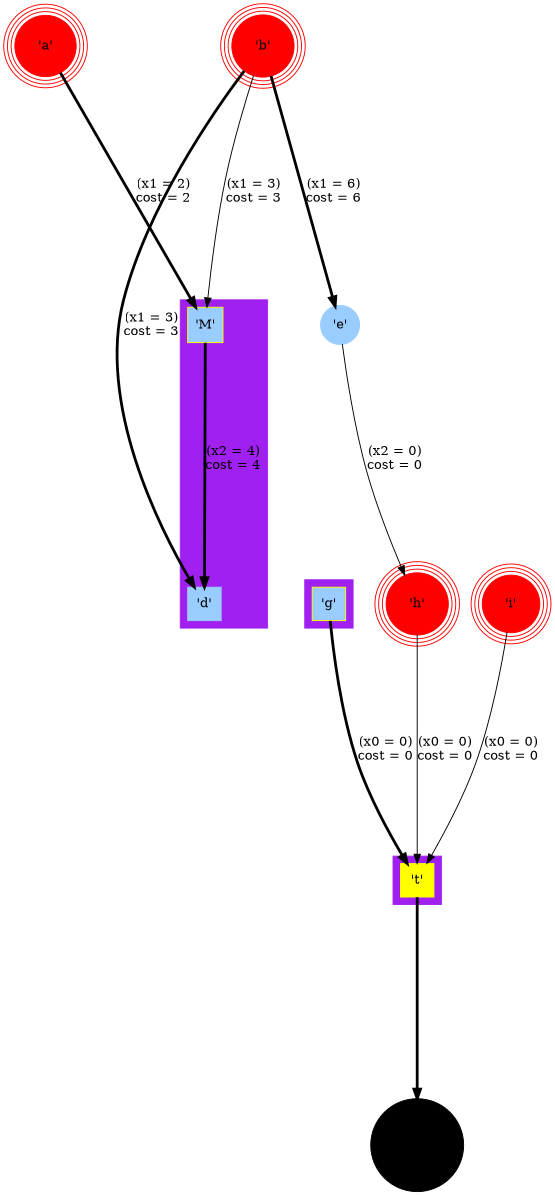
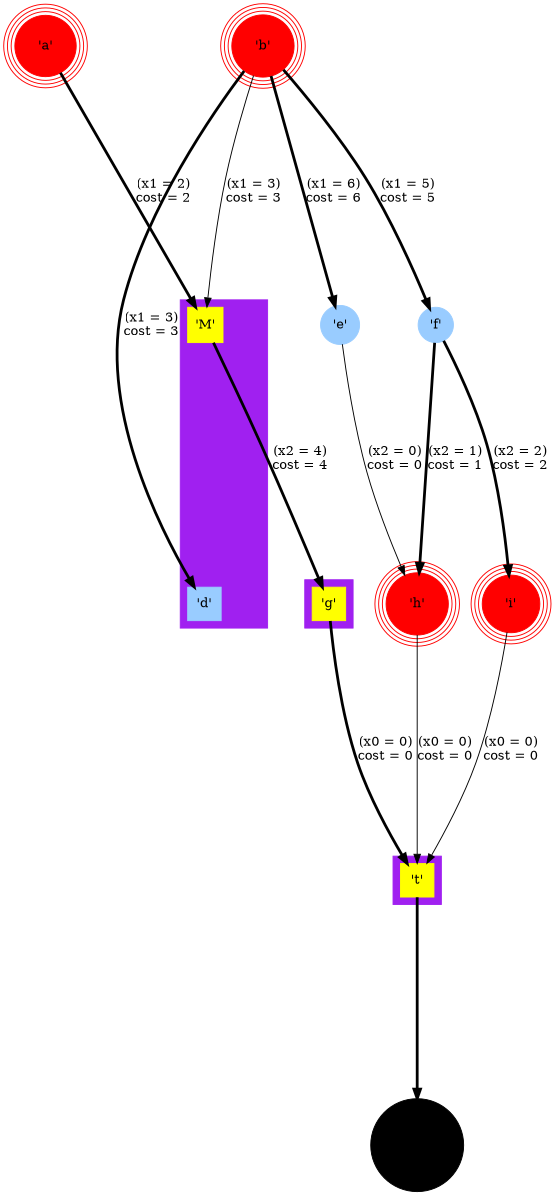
node "'M'": fillcolor #99ccff -> yellow
node "'f'": added
edge "'M'" -> "'d'": now "'M'" -> "'g'"
node "'g'": fillcolor #99ccff -> yellow
